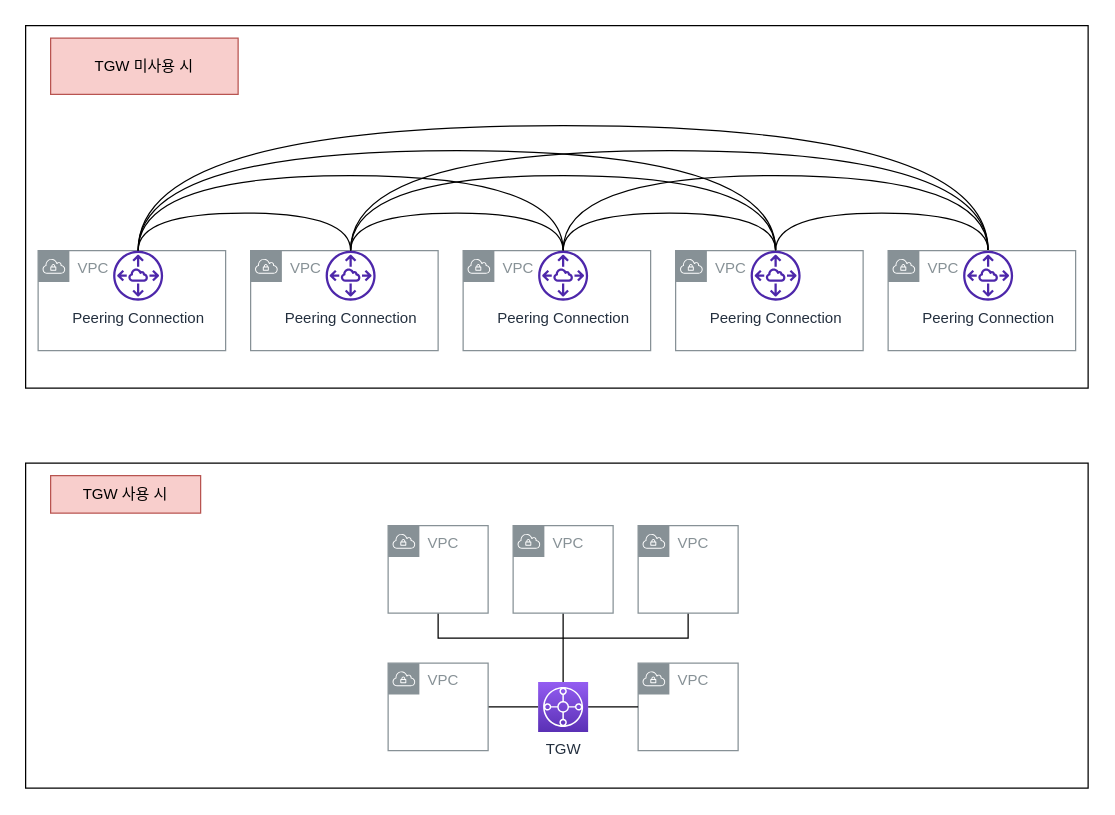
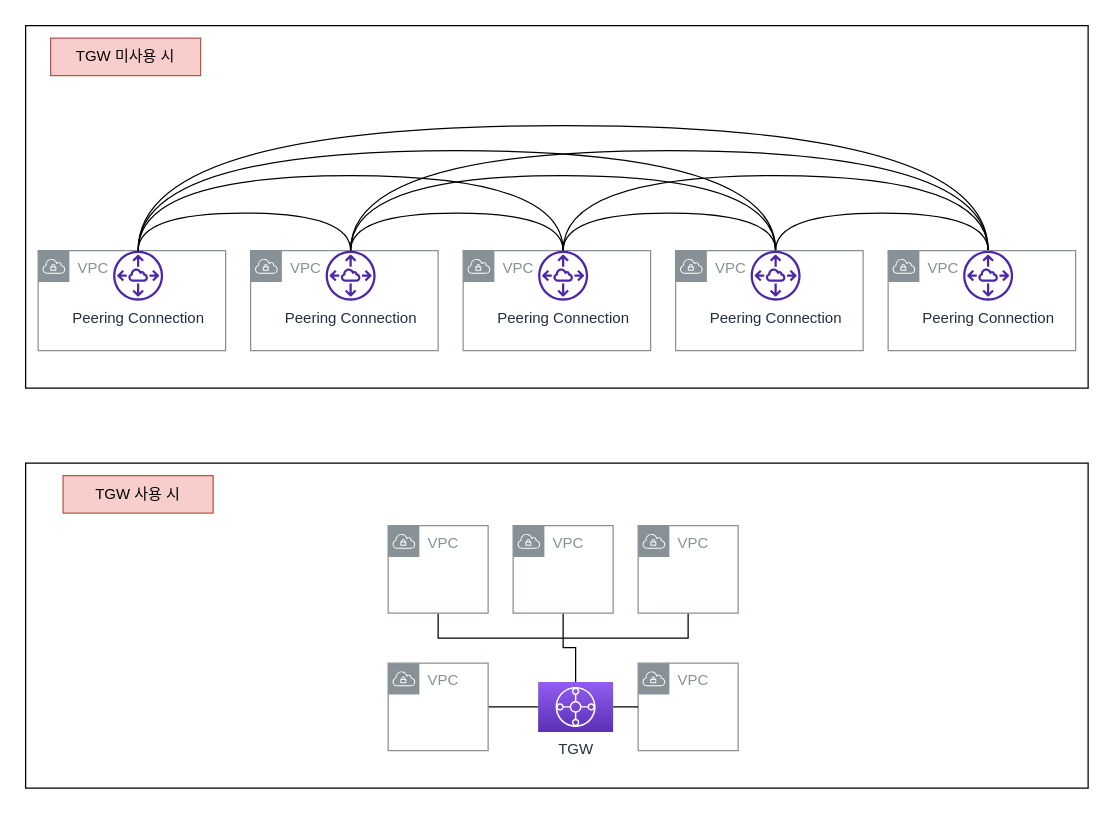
node "TGW 미사용 시": size 188x56 -> 150x38
node "TGW 사용 시": moved (126, 494) -> (138, 494)
node "TGW": size 50x50 -> 75x50
